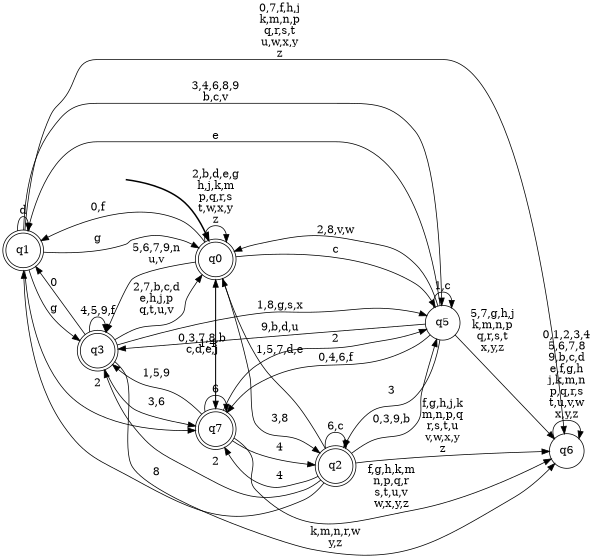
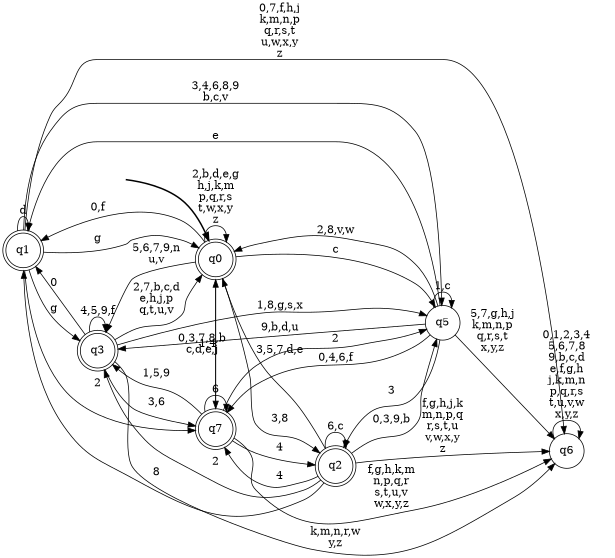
edge "q2" -> "q0": label "1,5,7,d,e" -> "3,5,7,d,e"
